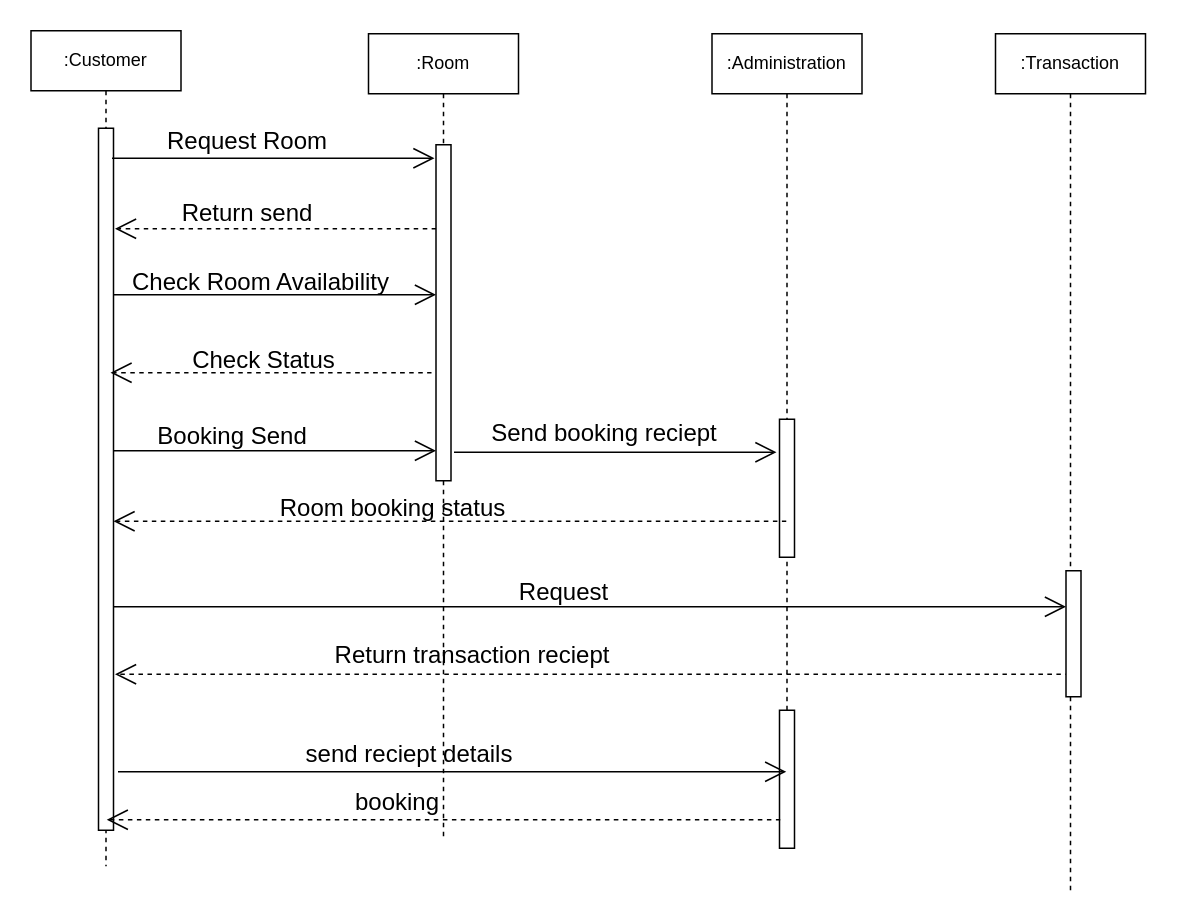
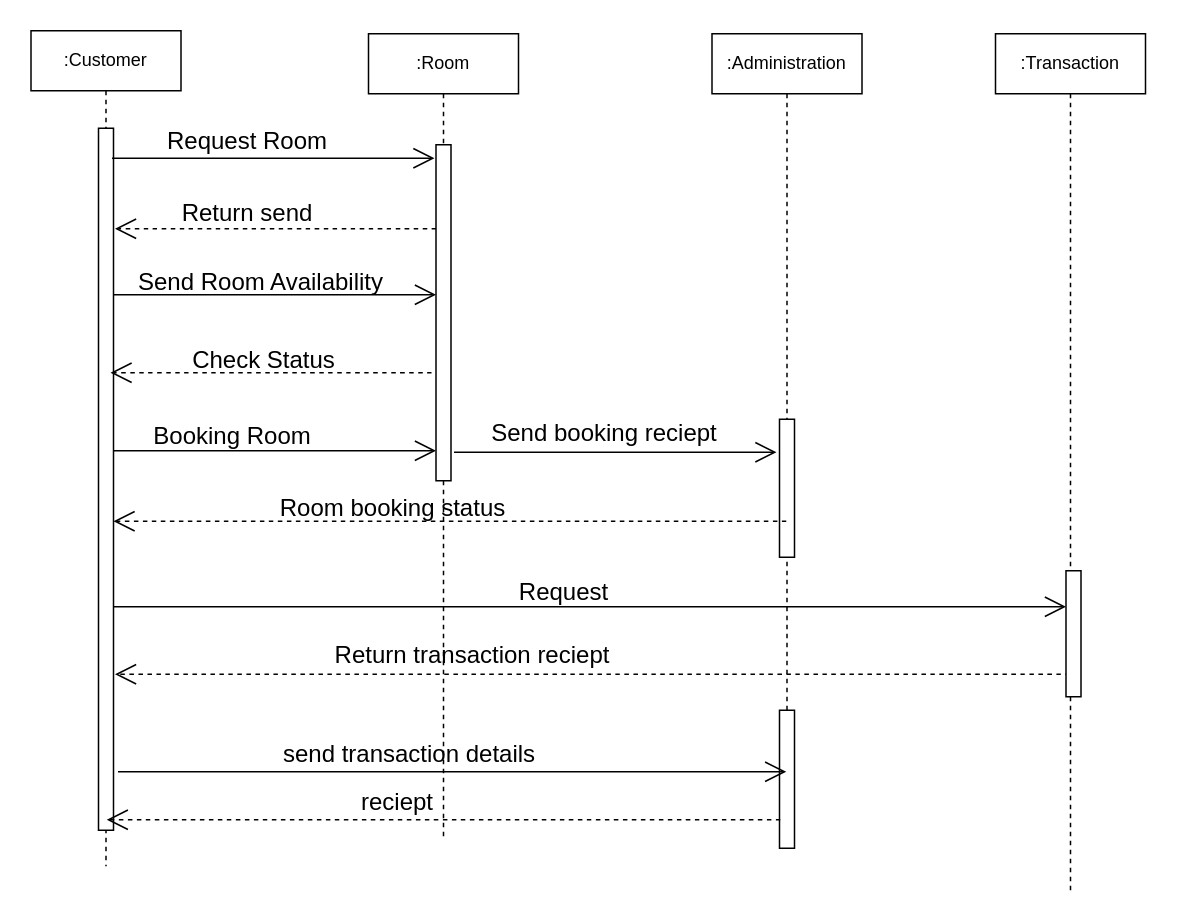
node "Check Room Availability": label "Check Room Availability" -> "Send Room Availability"
node "Booking Send": label "Booking Send" -> "Booking Room"
node "send reciept details": label "send reciept details" -> "send transaction details"
node "booking": label "booking" -> "reciept"
